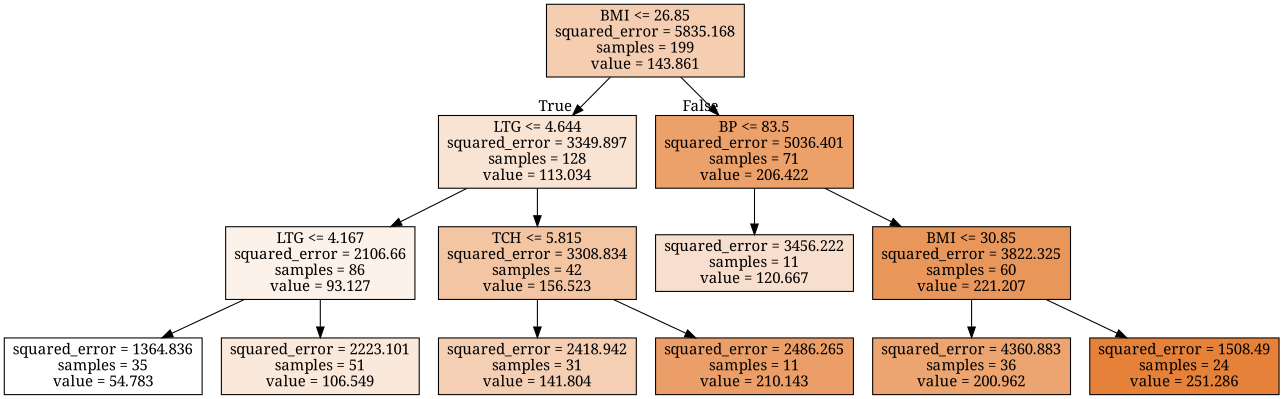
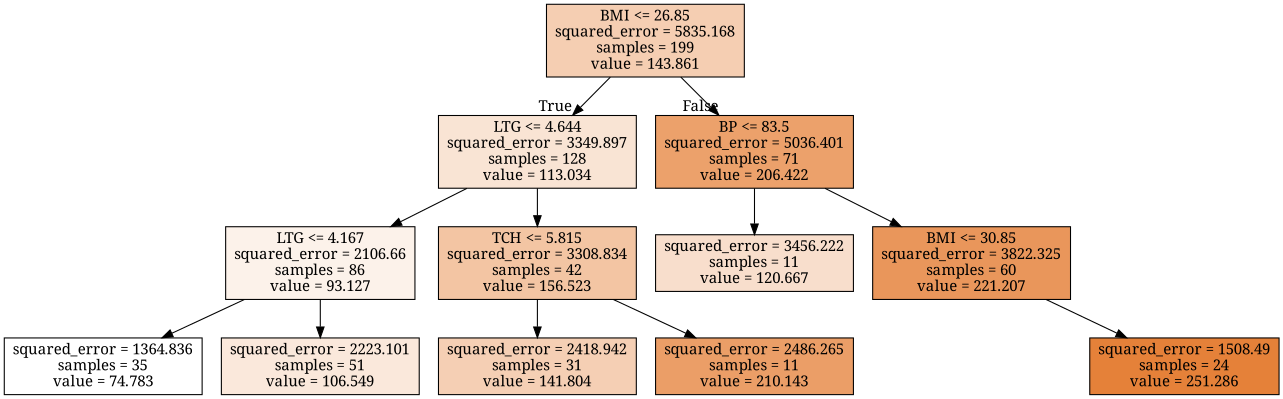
node "squared_error = 1364.836 samples = 35 value = 54.783": label "squared_error = 1364.836 samples = 35 value = 54.783" -> "squared_error = 1364.836 samples = 35 value = 74.783"
node "squared_error = 4360.883 samples = 36 value = 200.962": removed
